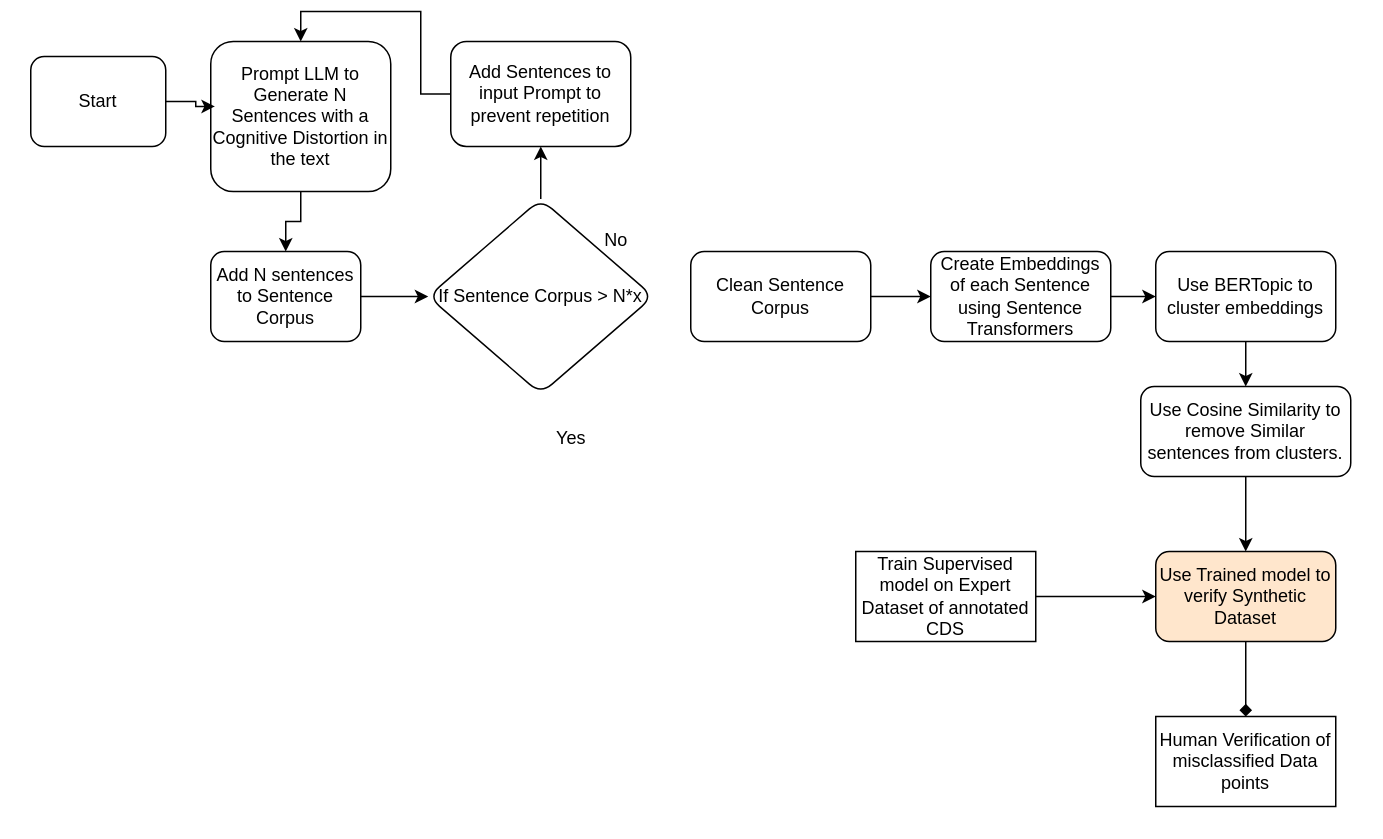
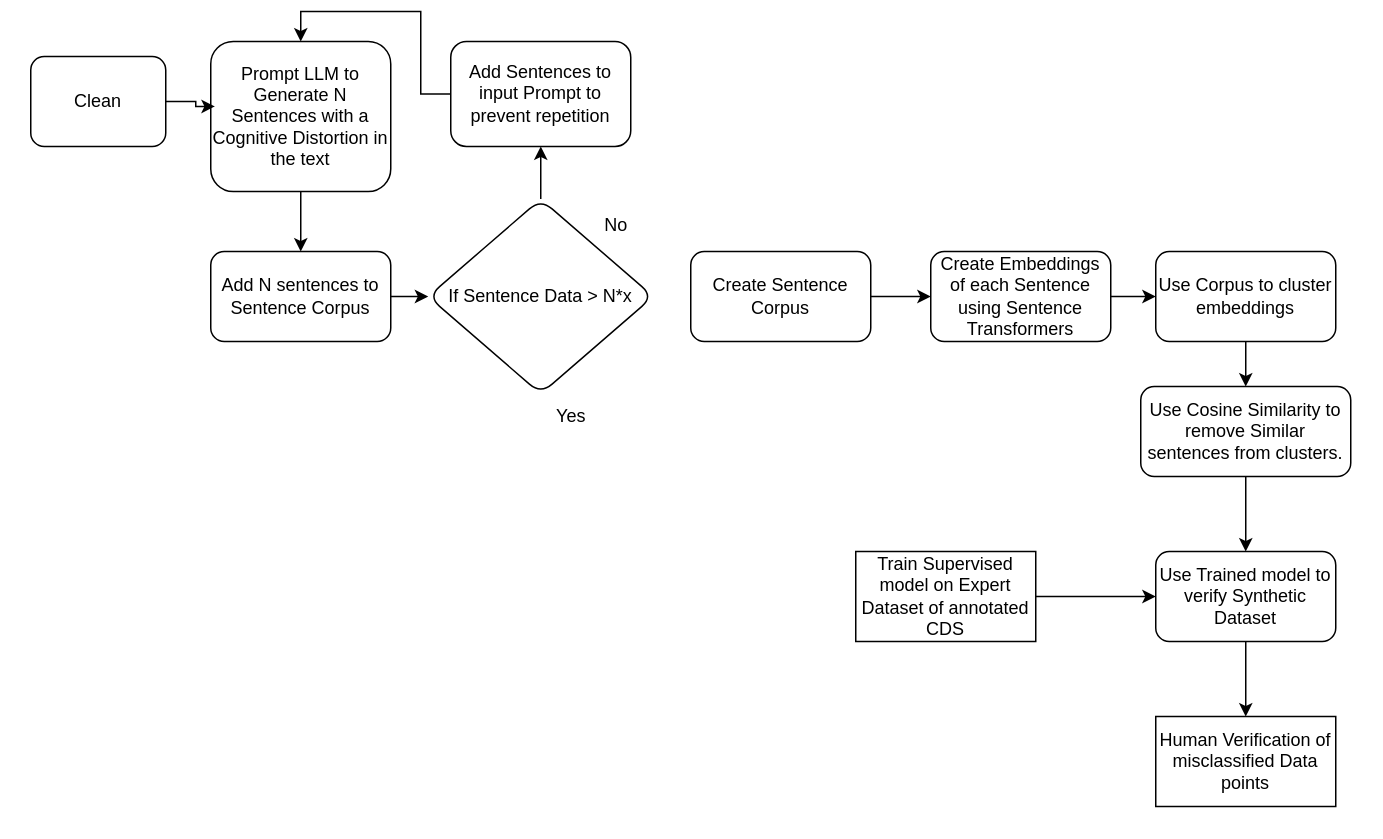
node "Start": label "Start" -> "Clean"
node "No": moved (616, 241) -> (616, 226)
node "Add N sentences to Sentence Corpus": size 150x90 -> 180x90
node "If Sentence Corpus > N*x": label "If Sentence Corpus > N*x" -> "If Sentence Data > N*x"
node "Clean Sentence Corpus": label "Clean Sentence Corpus" -> "Create Sentence Corpus"
node "Use BERTopic to cluster embeddings": label "Use BERTopic to cluster embeddings" -> "Use Corpus to cluster embeddings"
node "Yes": moved (571, 439) -> (571, 416)
node "Use Trained model to verify Synthetic Dataset": fillcolor #ffe6cc -> #ffffff
edge "Use Trained model to verify Synthetic Dataset" -> "Human Verification of misclassified Data points": arrowhead diamond -> classic
